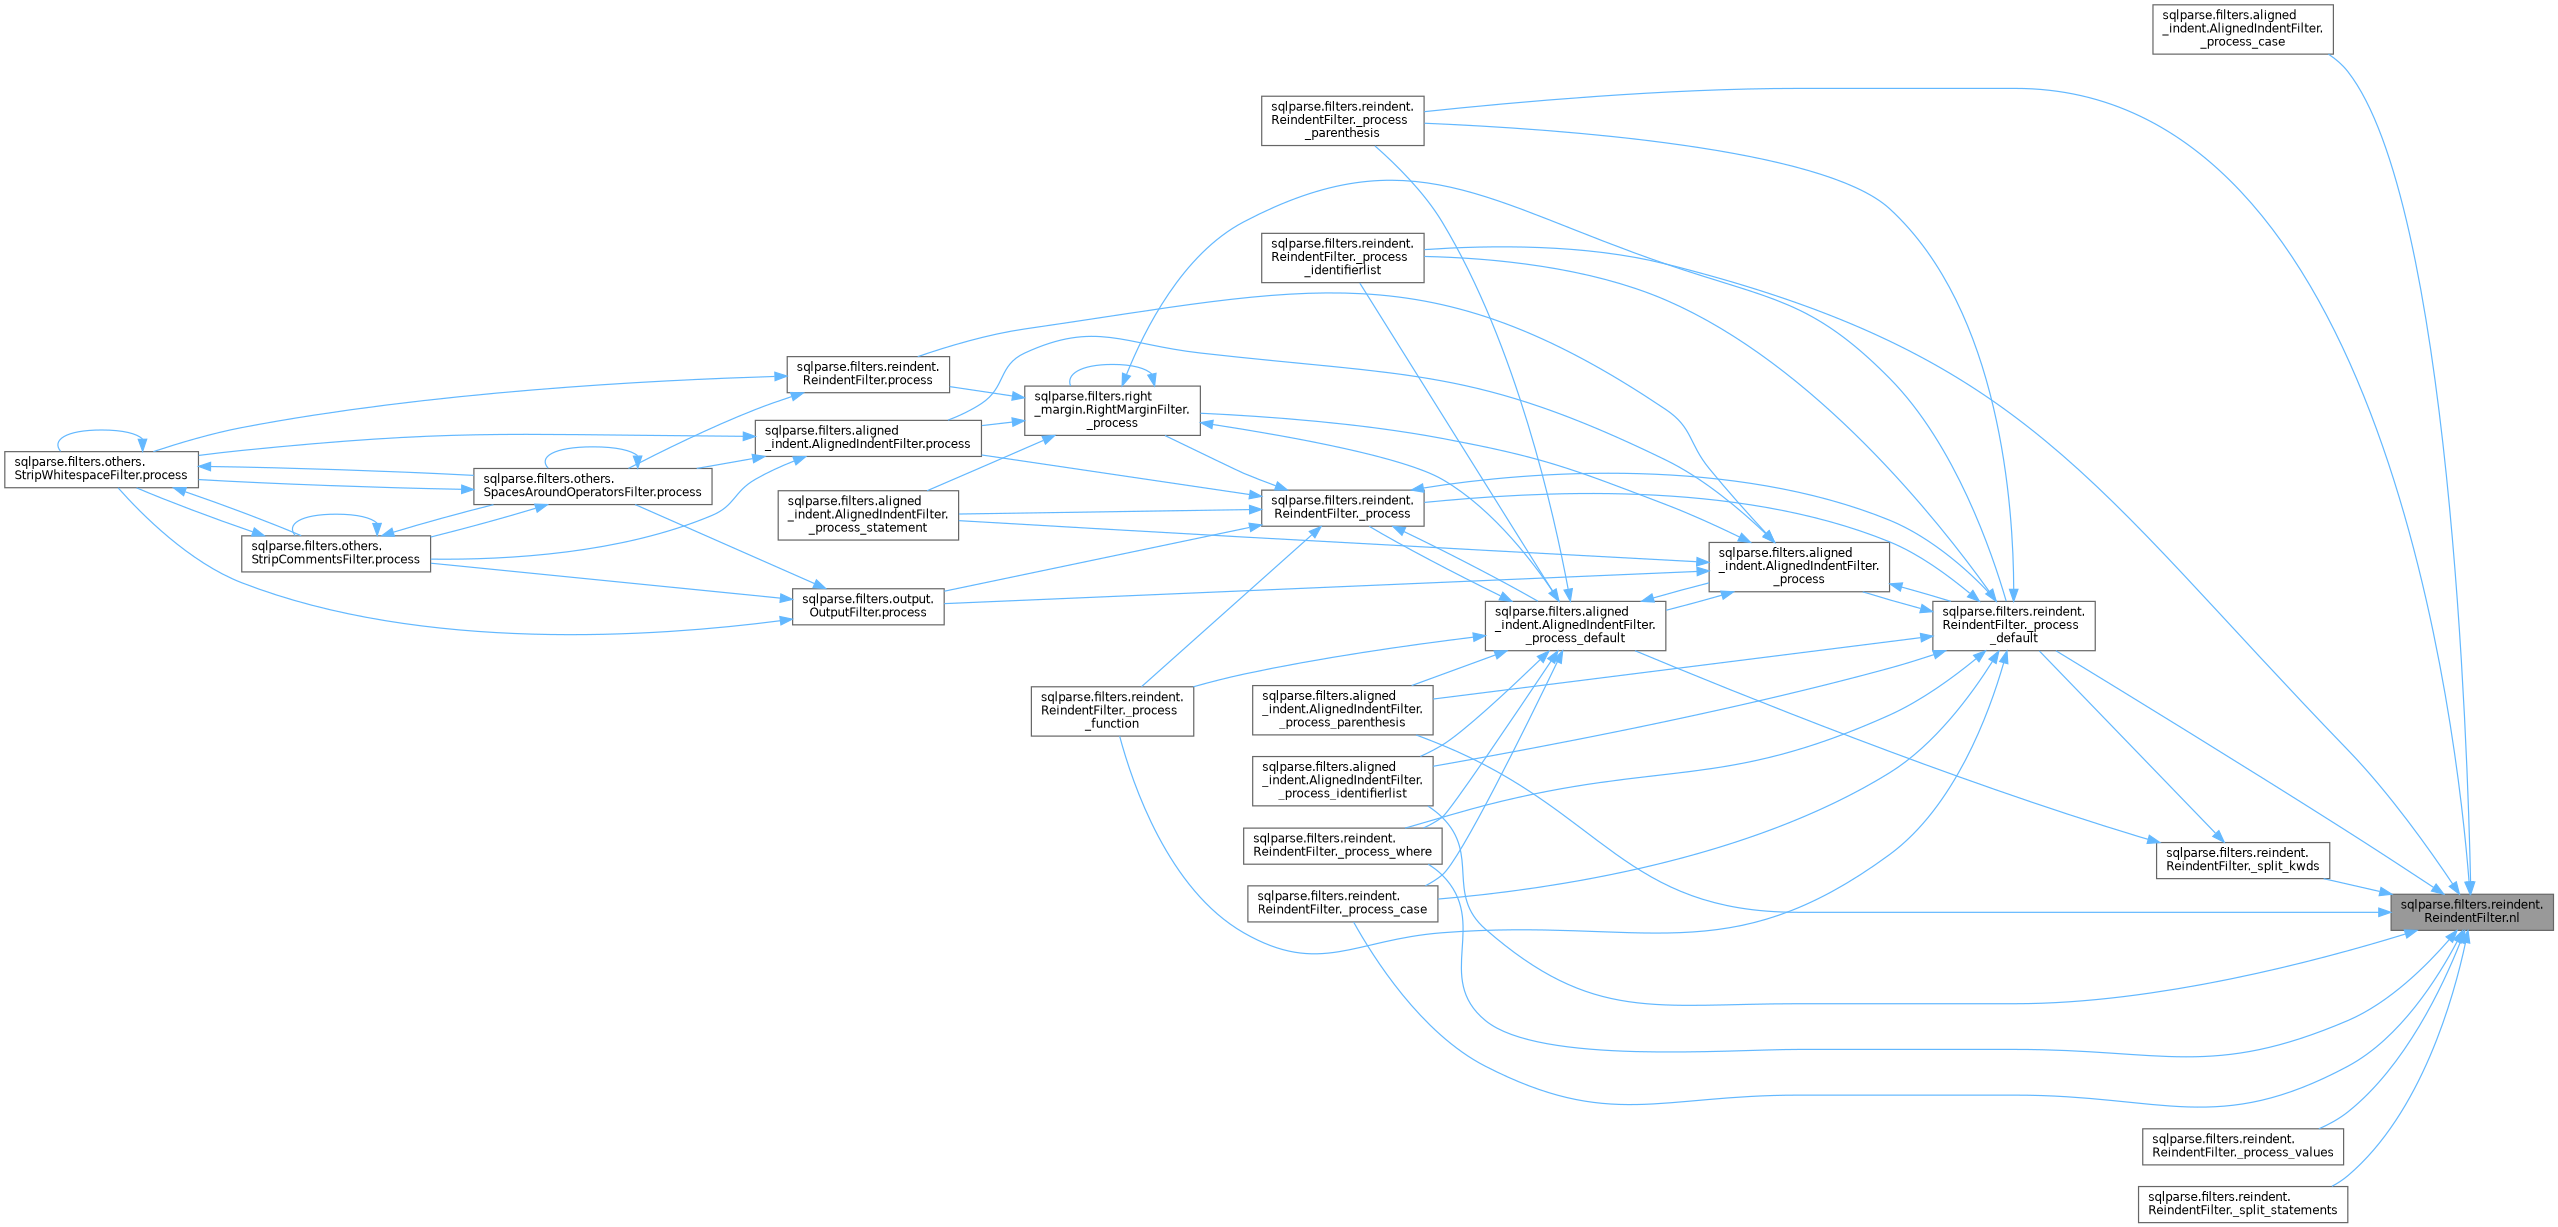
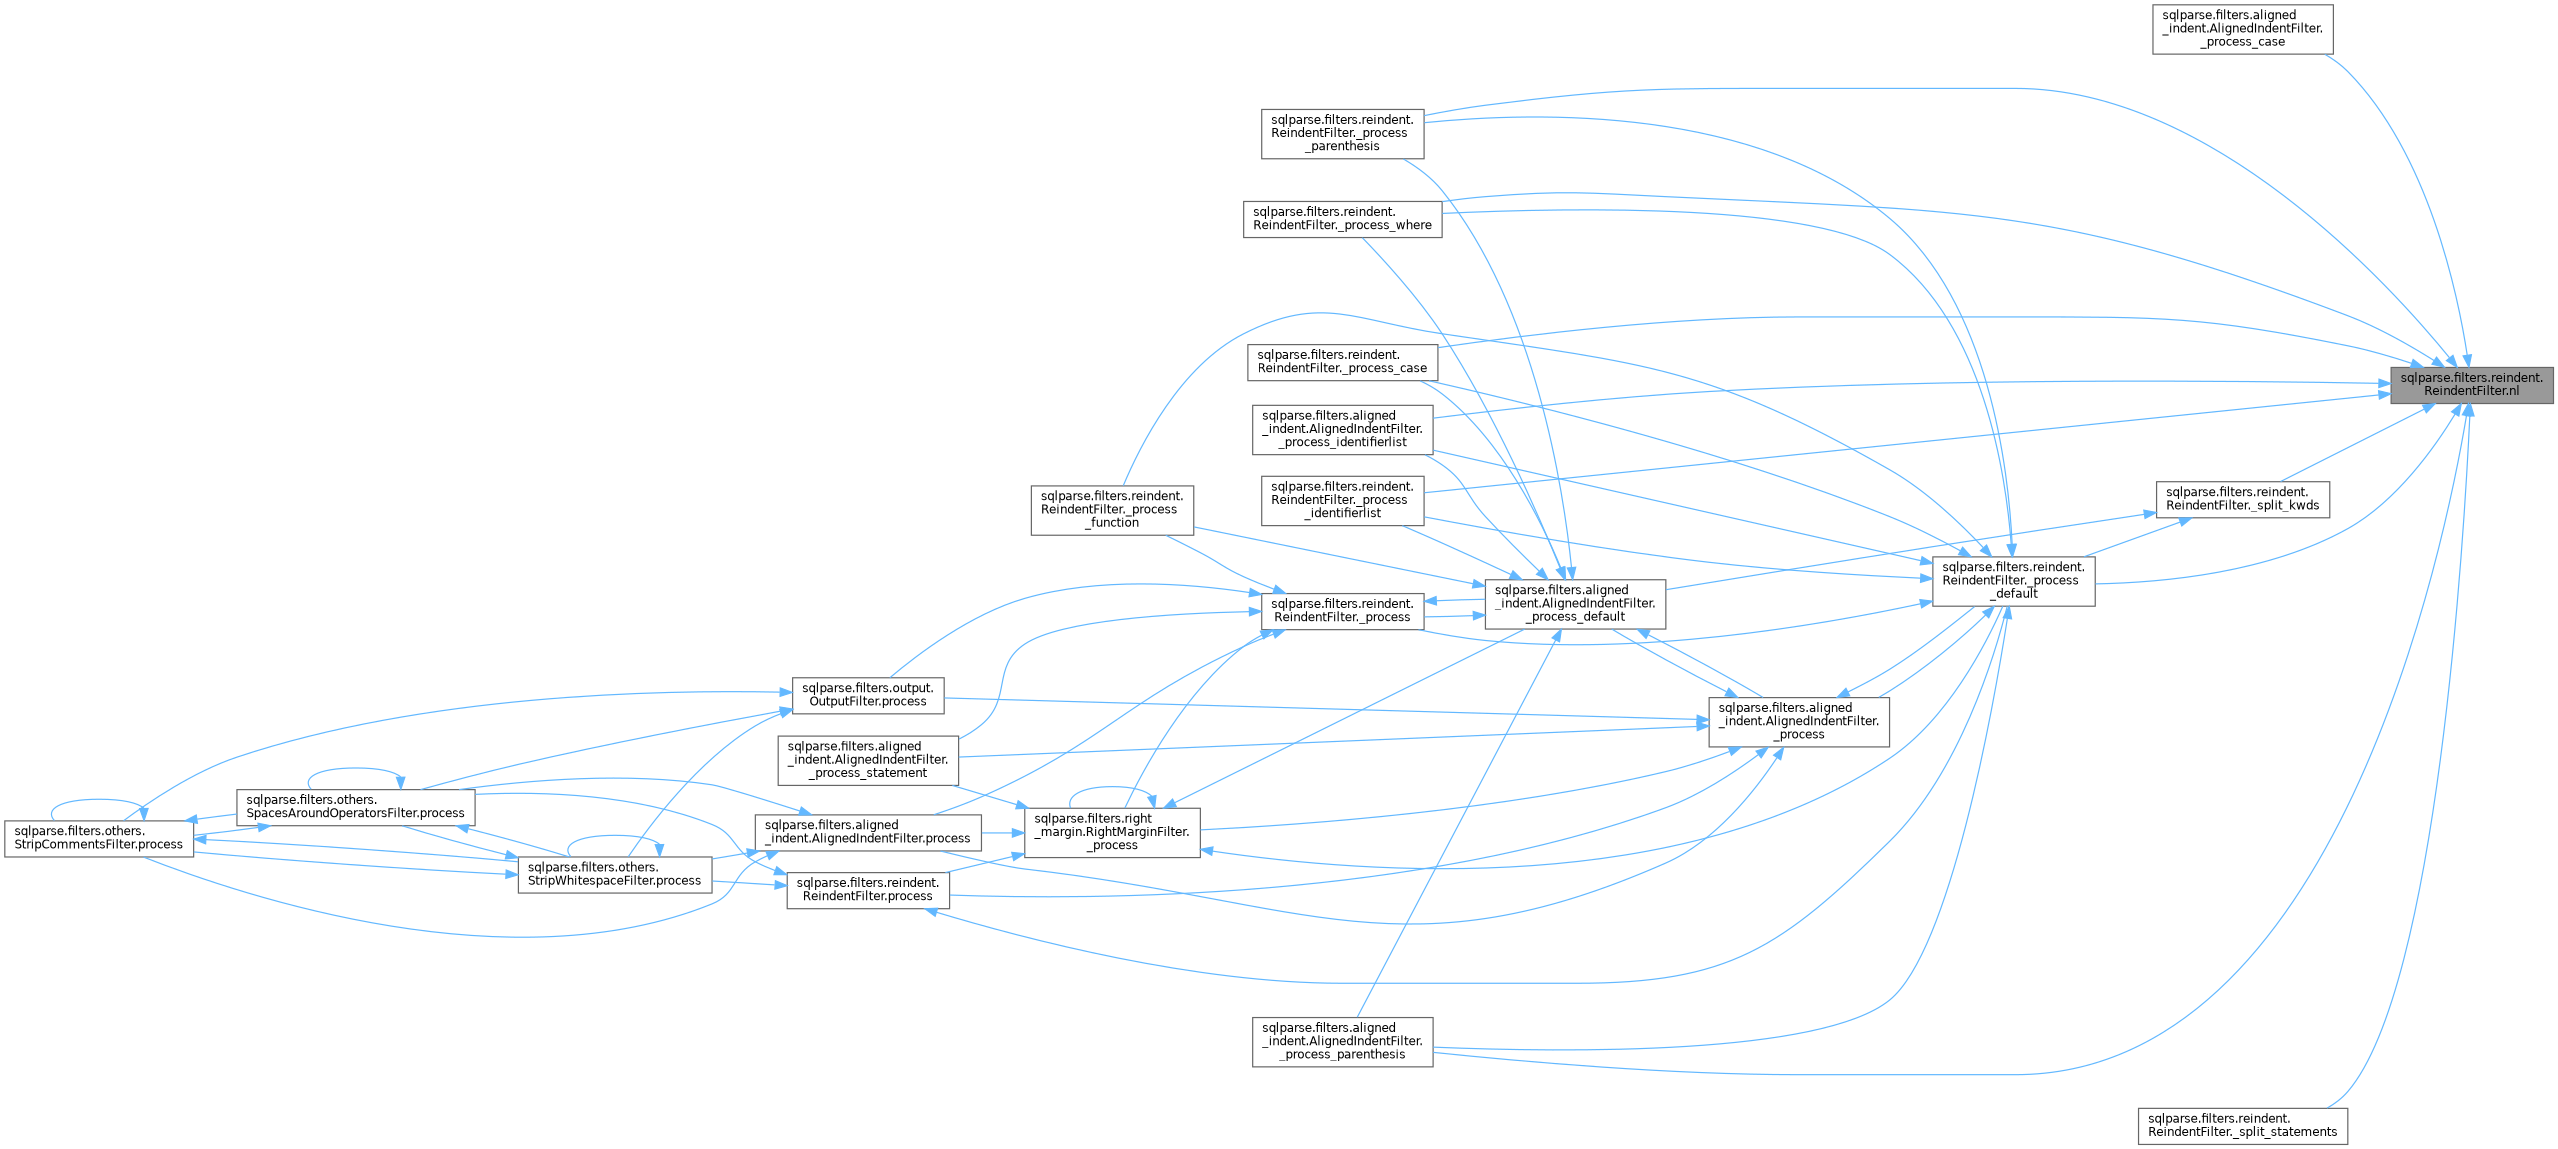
edge "sqlparse.filters.reindent. ReindentFilter._process _default" -> "sqlparse.filters.reindent. ReindentFilter._process": now "sqlparse.filters.reindent. ReindentFilter._process _default" -> "sqlparse.filters.reindent. ReindentFilter.process"
node "sqlparse.filters.reindent. ReindentFilter._process_values": removed
